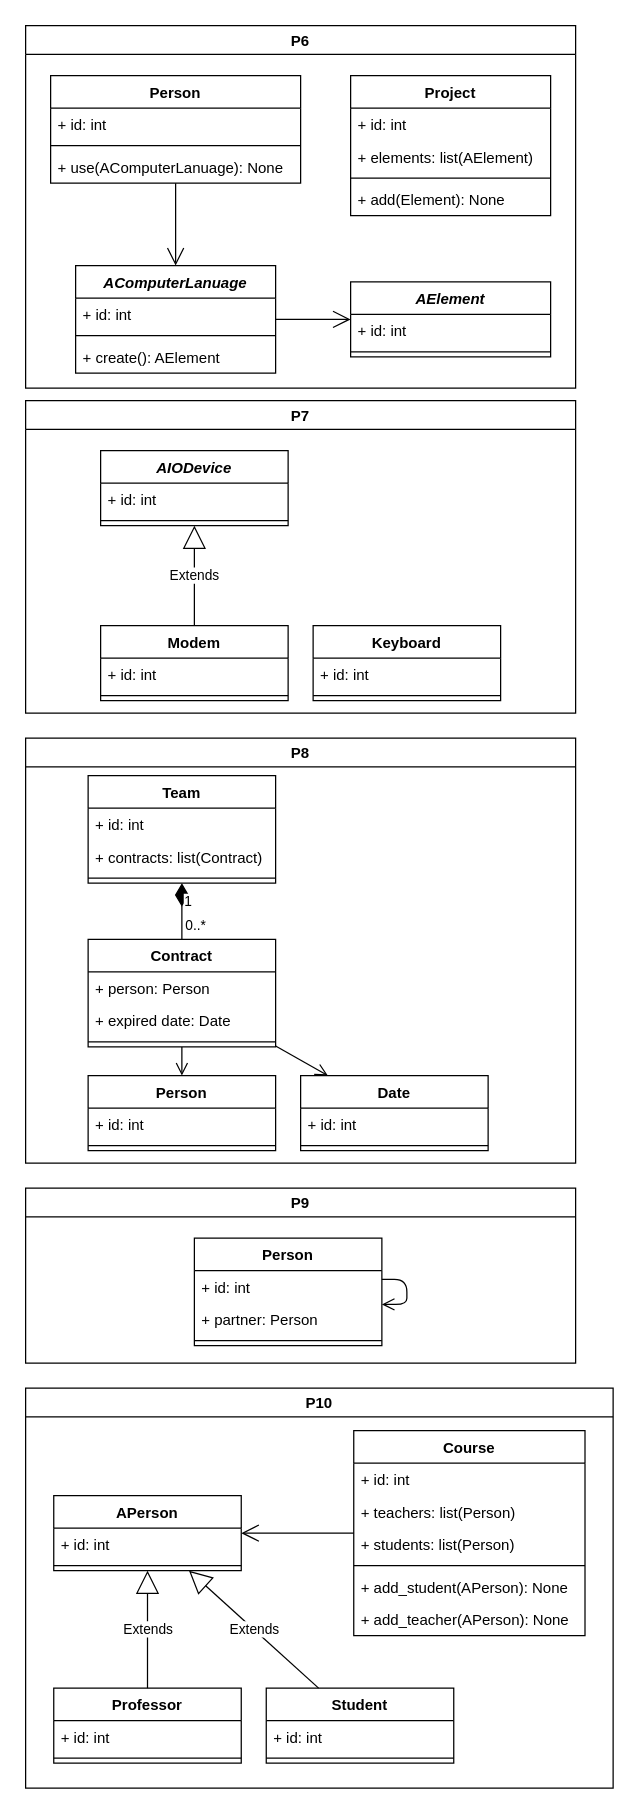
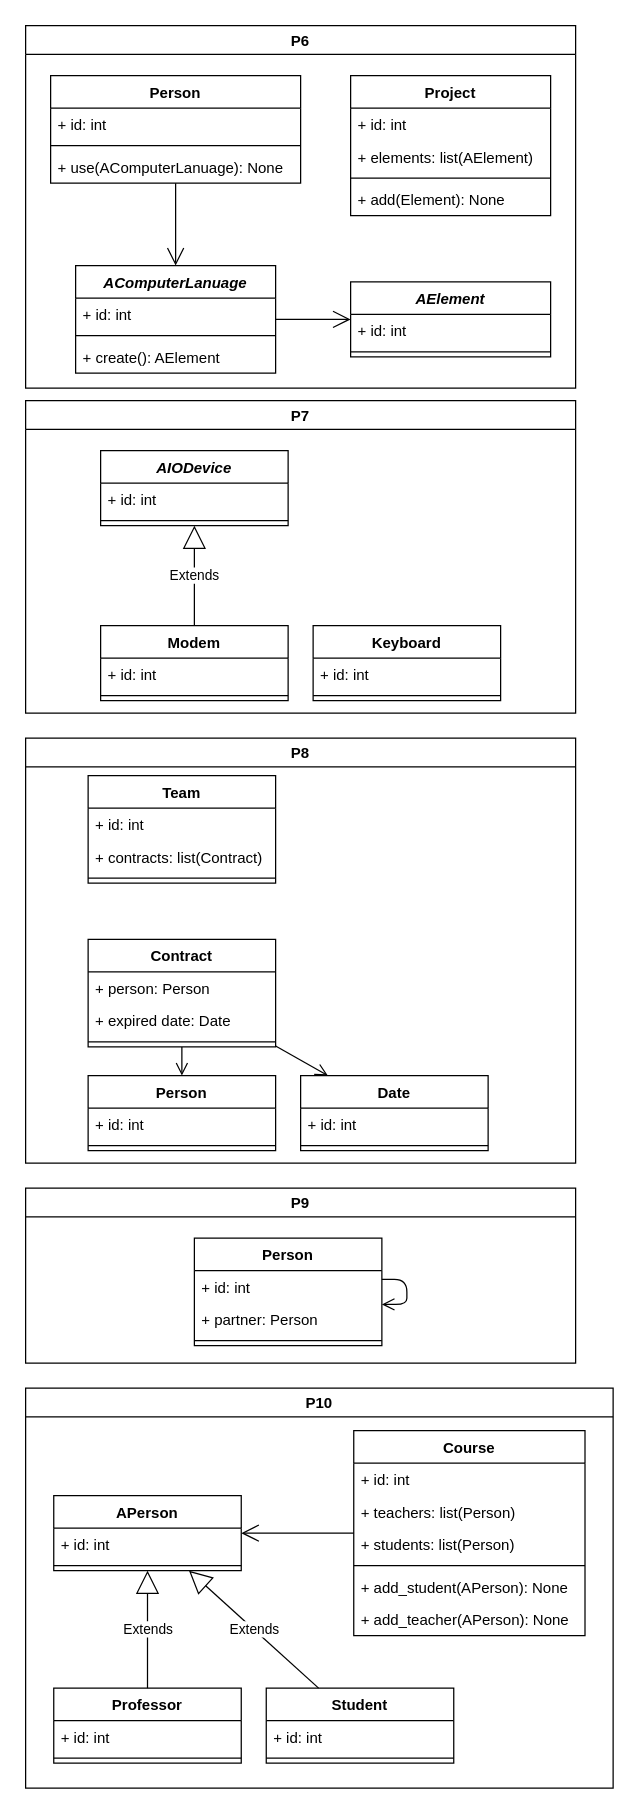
edge "Contract" -> "Team": removed, labels "0..*", "1"
